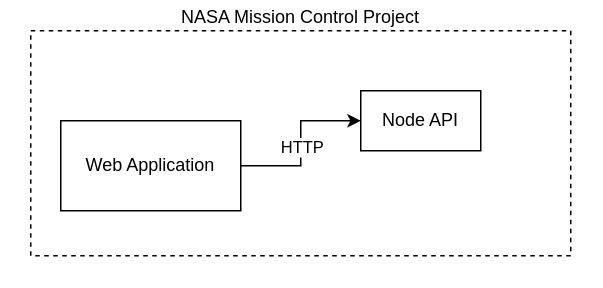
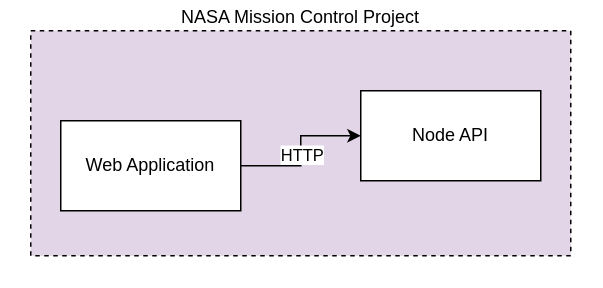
node "Node API": size 120x60 -> 180x90
node "NASA Mission Control Project": fillcolor #ffffff -> #e1d5e7
